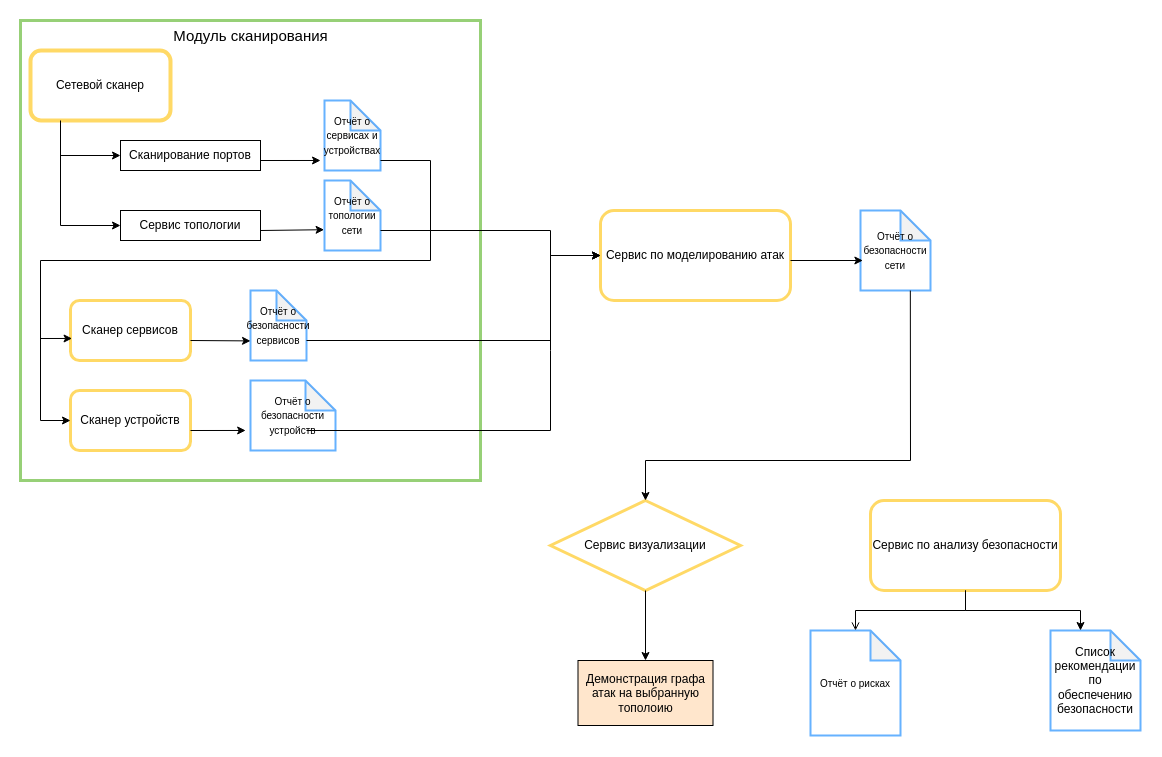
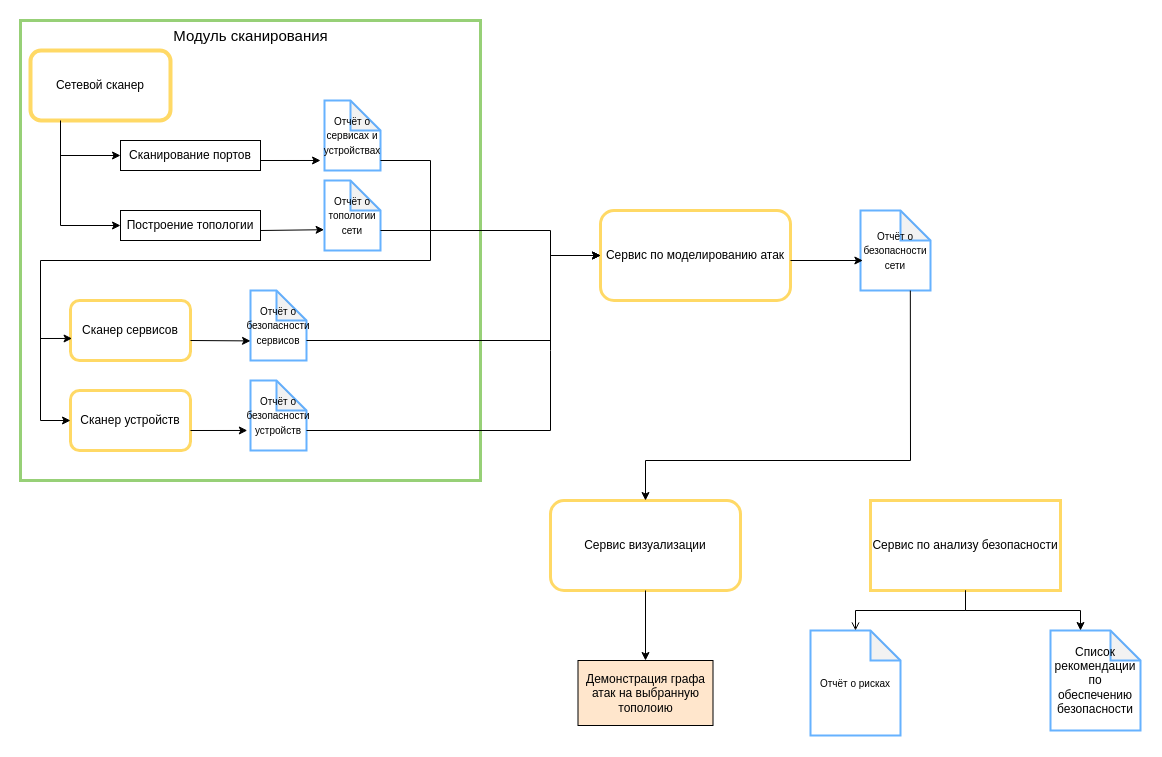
node "Сервис топологии": label "Сервис топологии" -> "Построение топологии"
node "Отчёт о безопасности устройств": size 85x70 -> 56x70
node "Сервис визуализации": shape diamond -> rounded rectangle
node "Сервис по анализу безопасности": shape rounded rectangle -> rectangle
